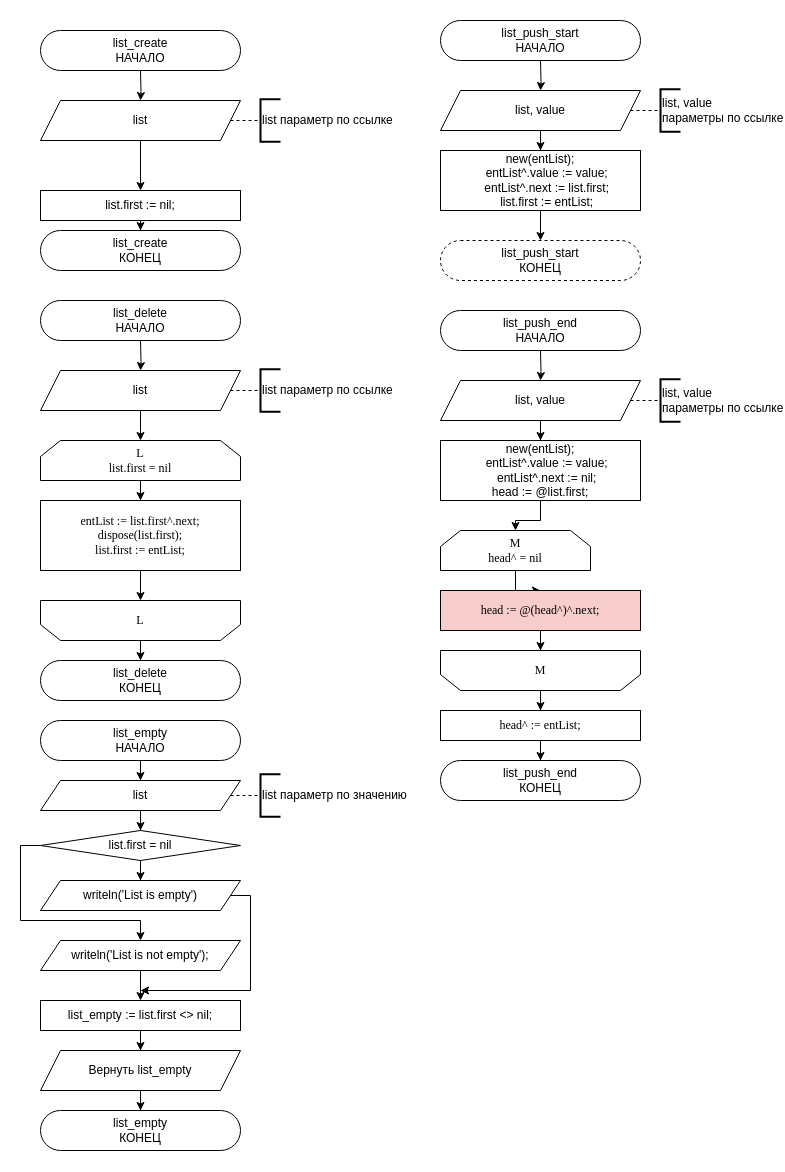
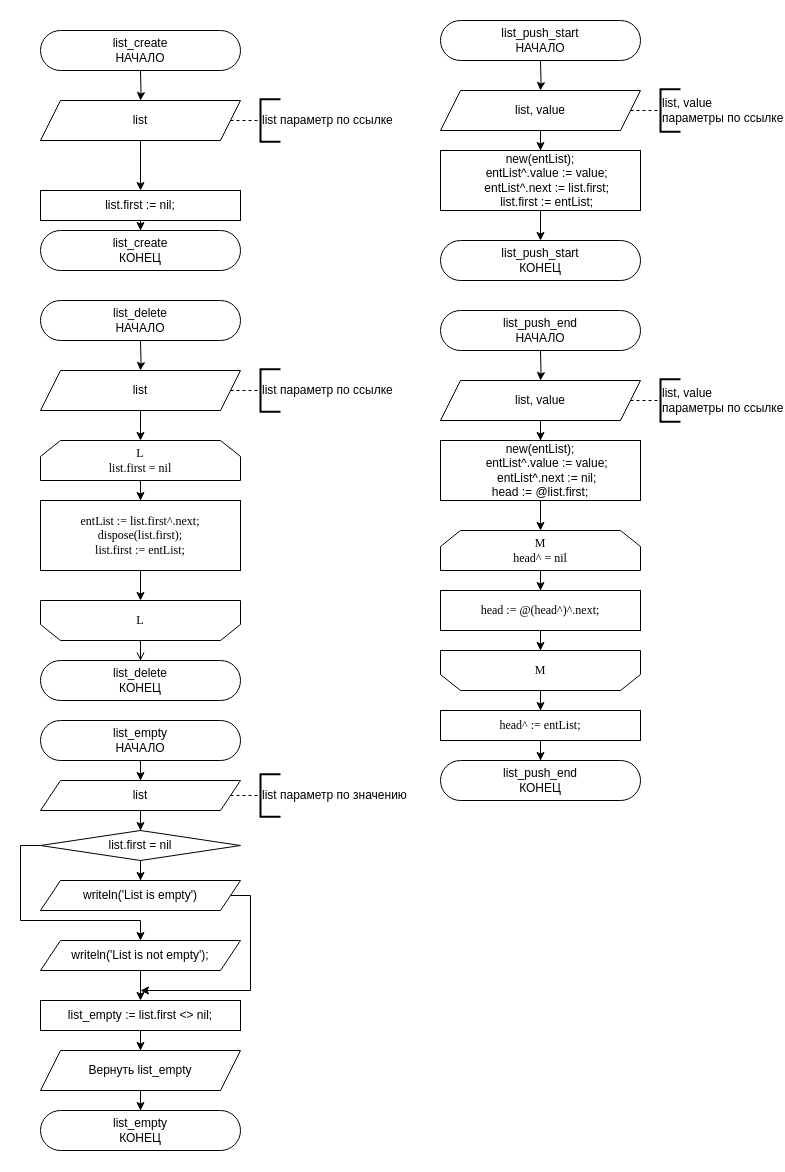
node "list_push_startКОНЕЦ": style dashed -> solid
node "M head^ = nil": size 150x40 -> 200x40
node "head := @(head^)^.next;": fillcolor #f8cecc -> #ffffff
edge "L" -> "list_deleteКОНЕЦ": arrowhead classic -> open
